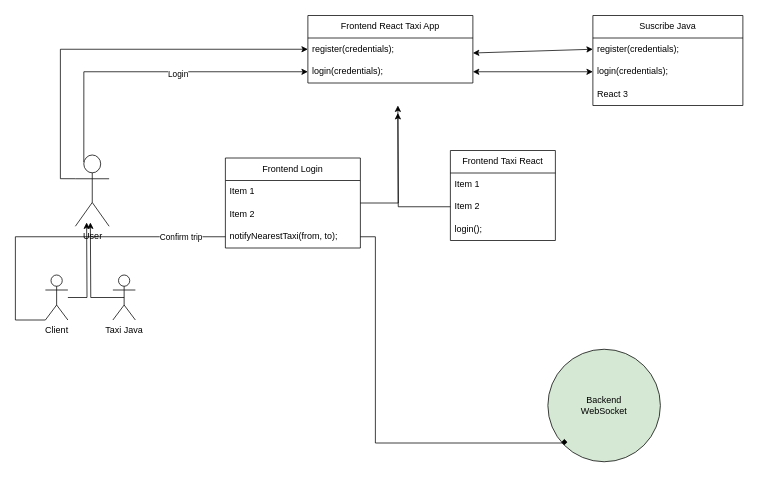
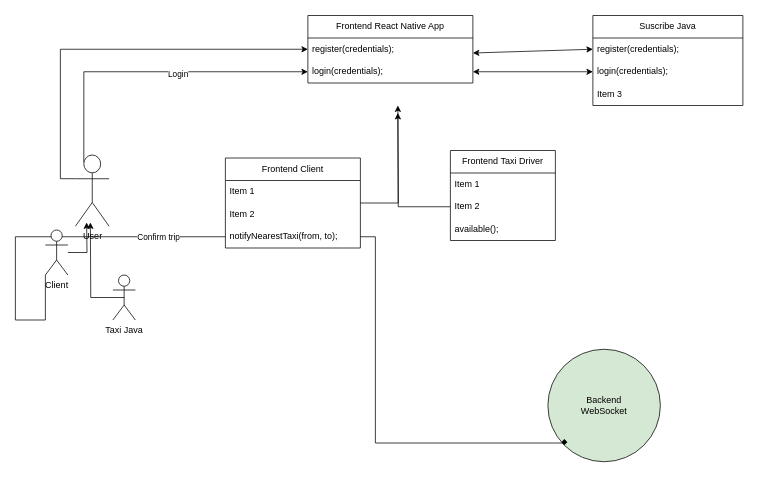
node "Frontend React Taxi App": label "Frontend React Taxi App" -> "Frontend React Native App"
node "React 3": label "React 3" -> "Item 3"
node "Frontend Taxi React": label "Frontend Taxi React" -> "Frontend Taxi Driver"
node "Frontend Login": label "Frontend Login" -> "Frontend Client"
node "login();": label "login();" -> "available();"
node "Client": moved (57, 297) -> (57, 252)
